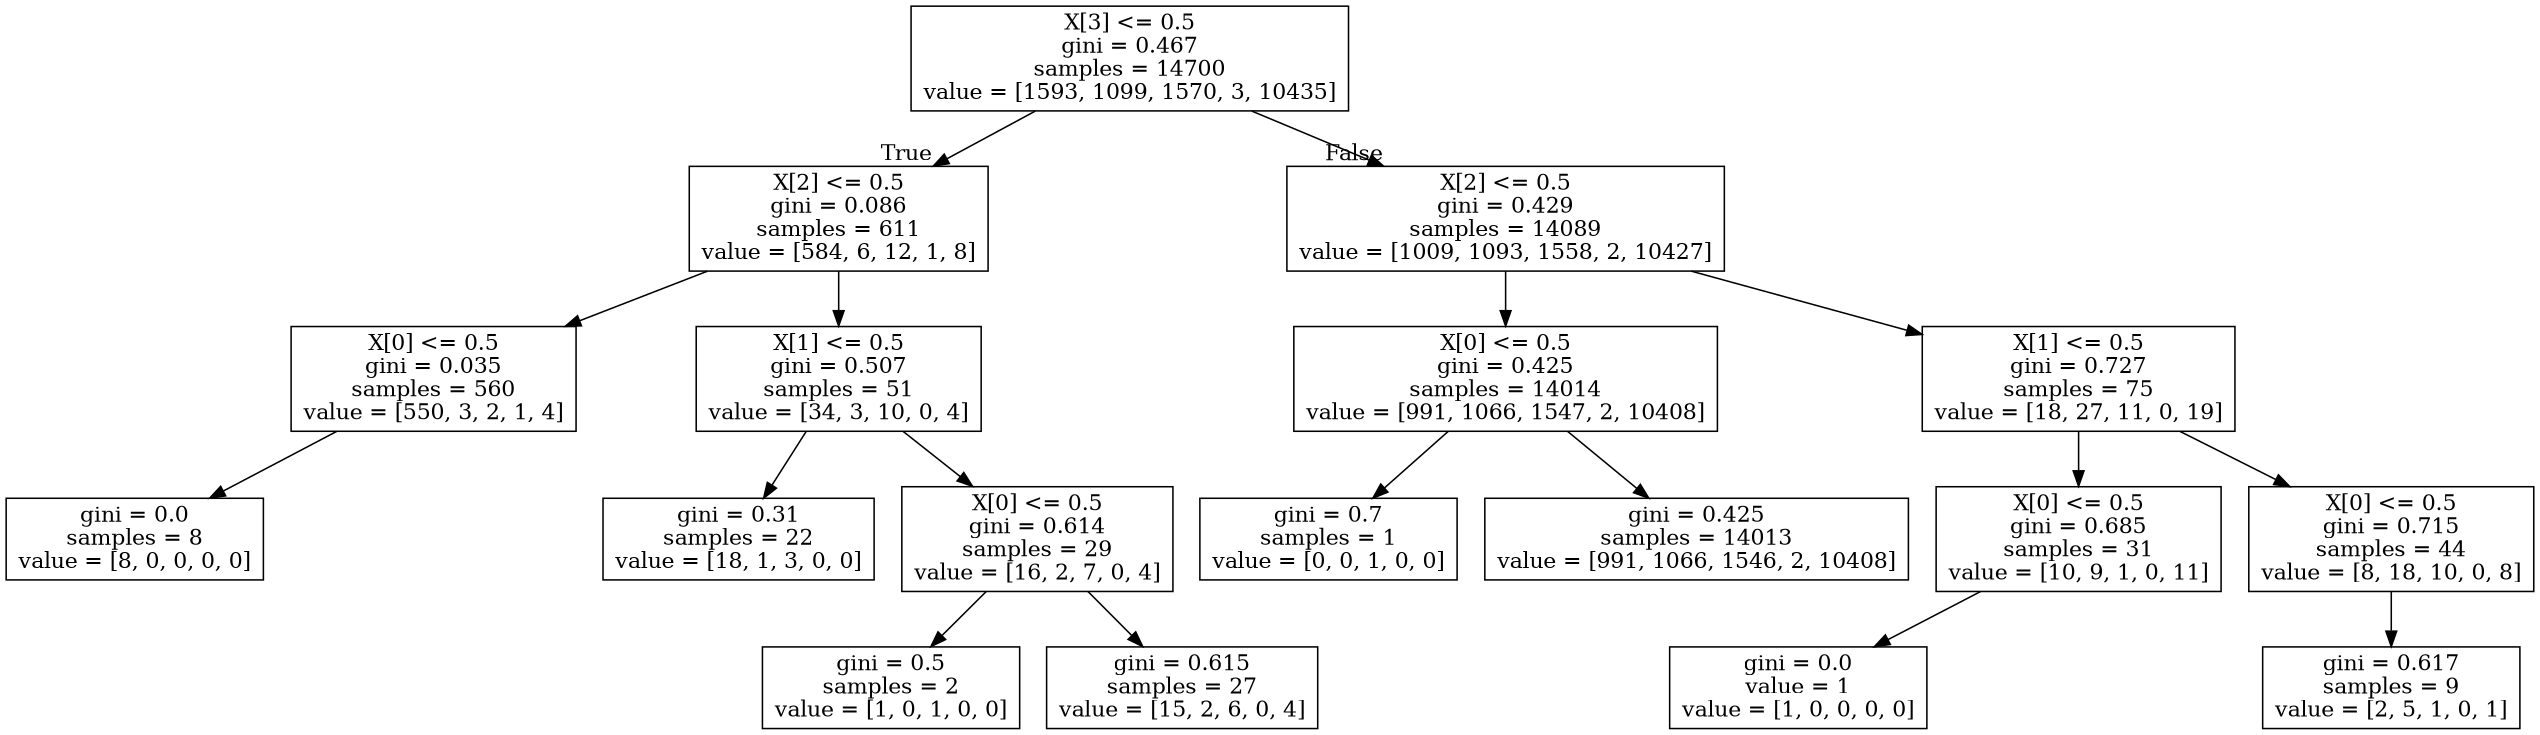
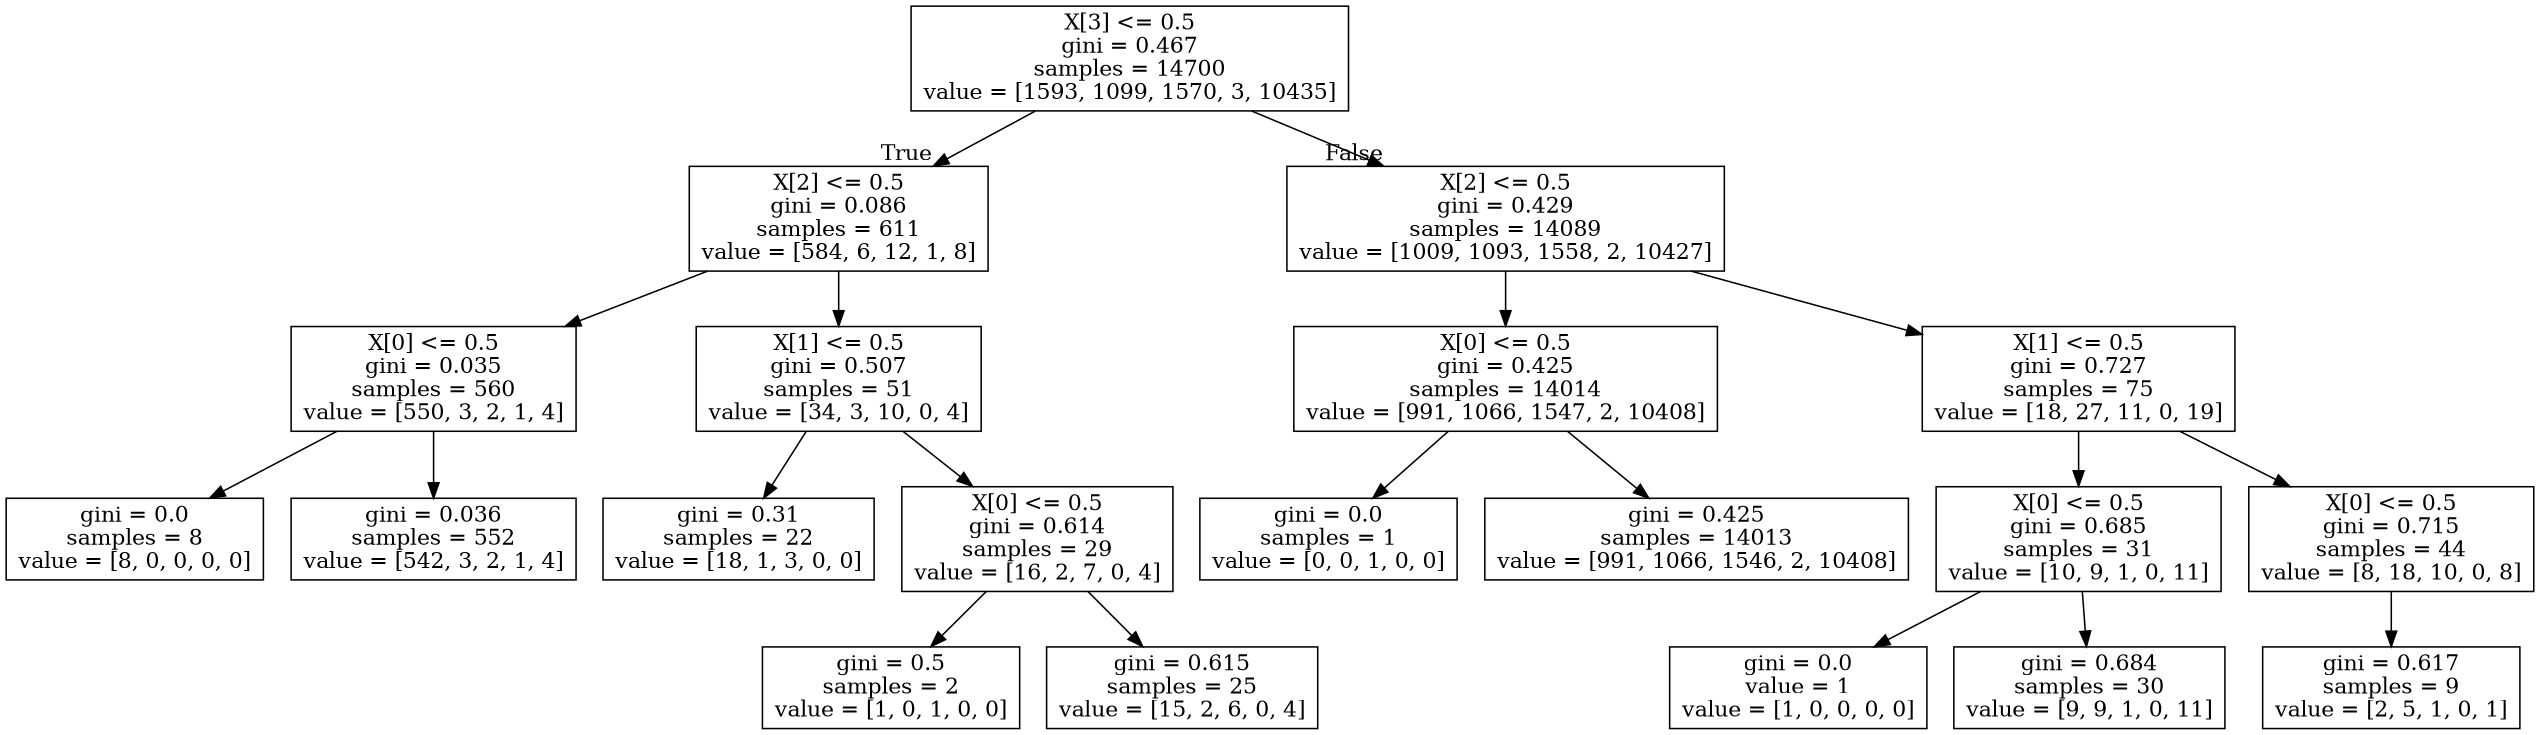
node "gini = 0.036 samples = 552 value = [542, 3, 2, 1, 4]": added
node "gini = 0.7 samples = 1 value = [0, 0, 1, 0, 0]": label "gini = 0.7 samples = 1 value = [0, 0, 1, 0, 0]" -> "gini = 0.0 samples = 1 value = [0, 0, 1, 0, 0]"
node "gini = 0.615 samples = 27 value = [15, 2, 6, 0, 4]": label "gini = 0.615 samples = 27 value = [15, 2, 6, 0, 4]" -> "gini = 0.615 samples = 25 value = [15, 2, 6, 0, 4]"
node "gini = 0.684 samples = 30 value = [9, 9, 1, 0, 11]": added
